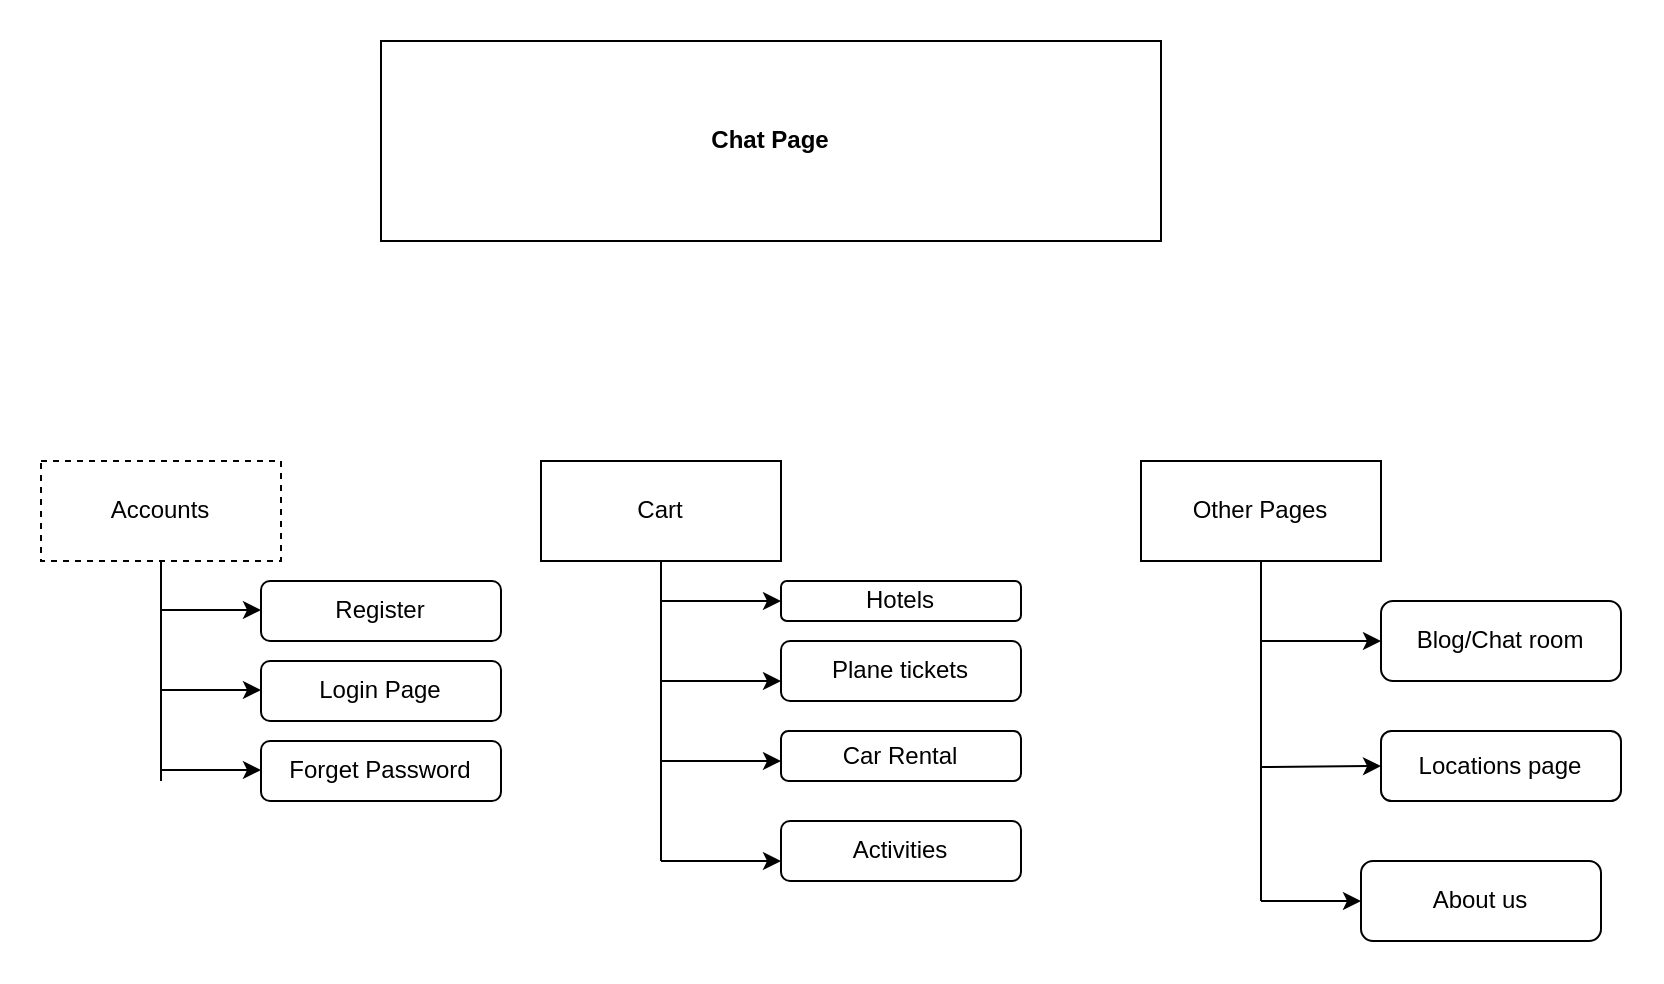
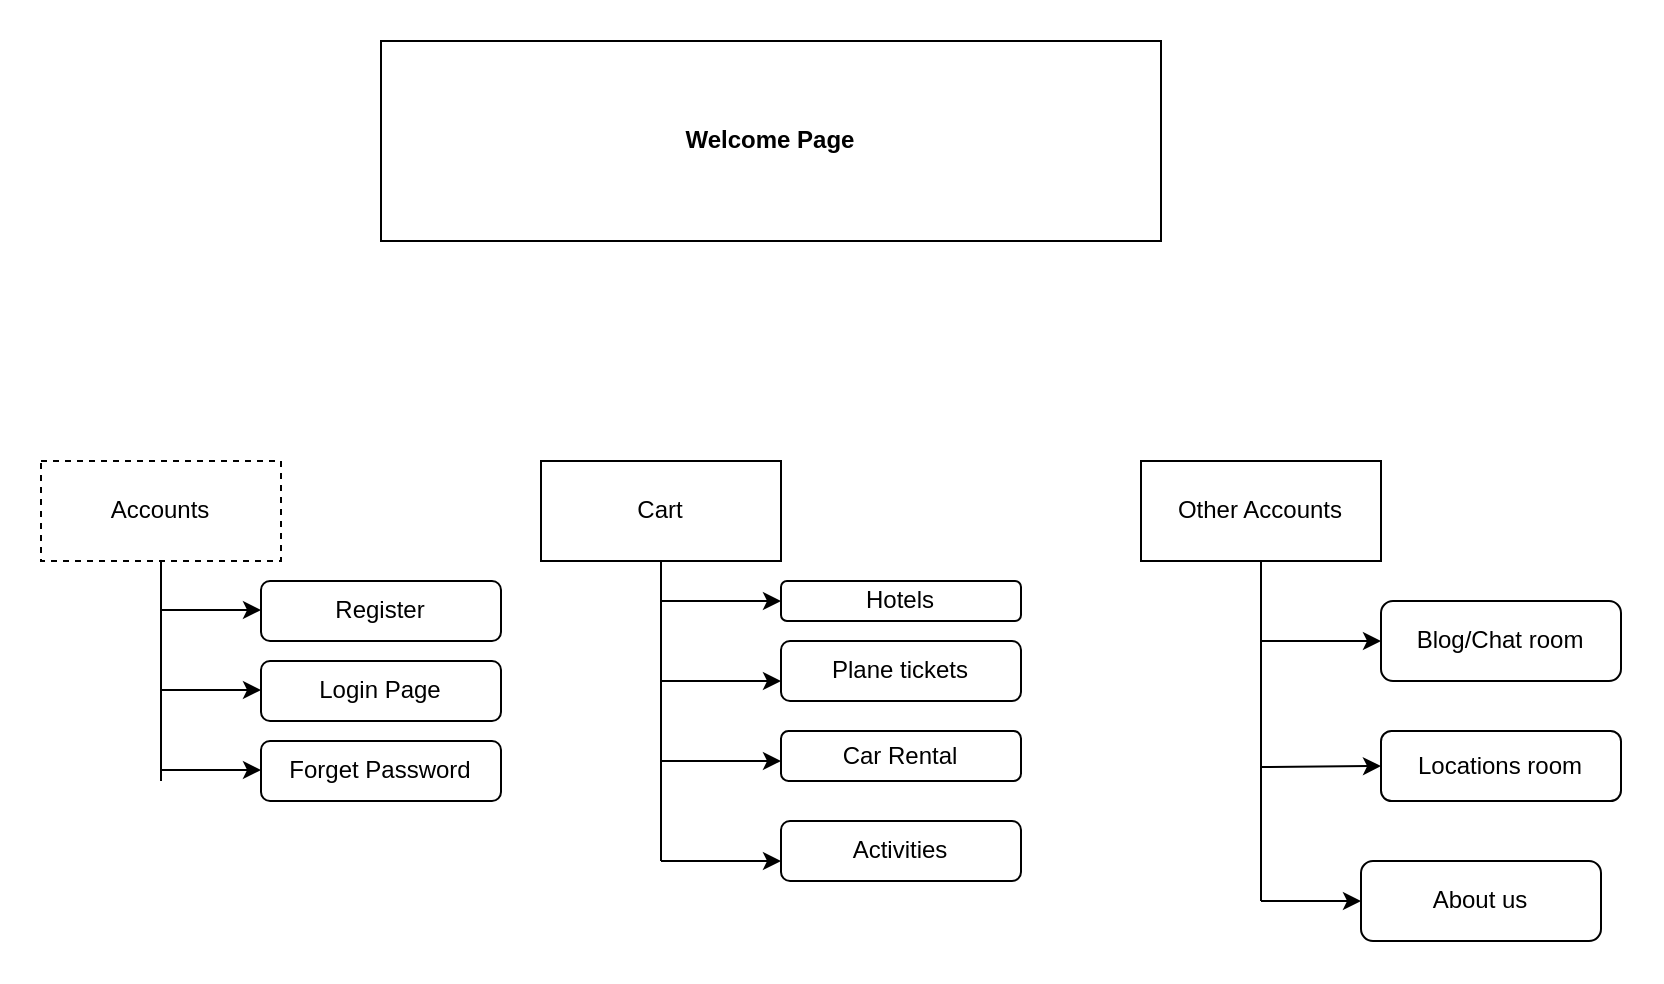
node "Chat Page": label "Chat Page" -> "Welcome Page"
node "Other Pages": label "Other Pages" -> "Other Accounts"
node "Locations page": label "Locations page" -> "Locations room"
